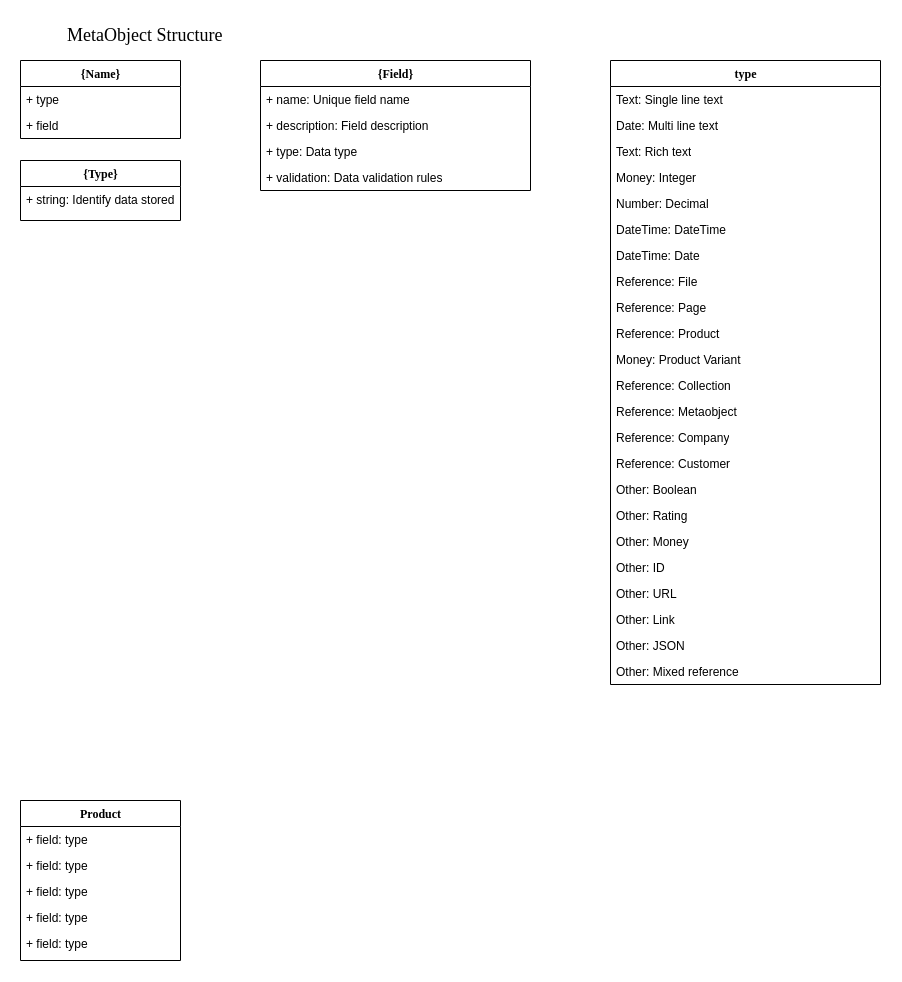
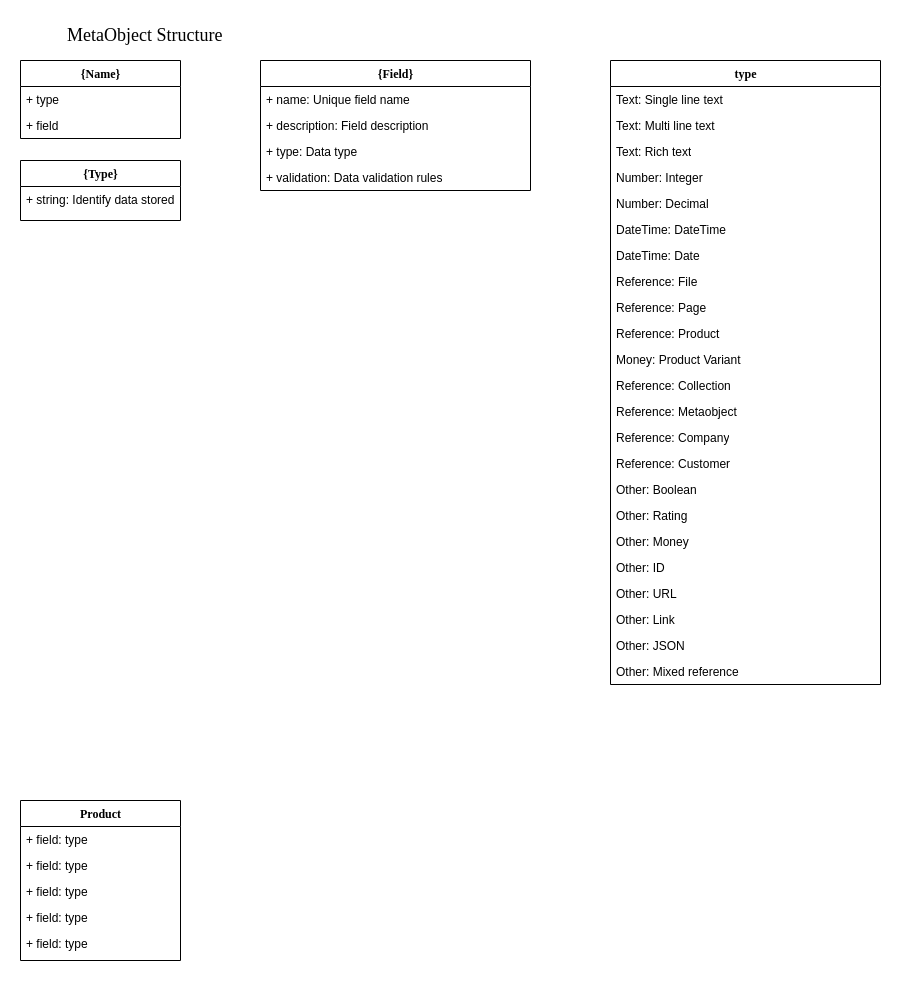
node "Date: Multi line text": label "Date: Multi line text" -> "Text: Multi line text"
node "Money: Integer": label "Money: Integer" -> "Number: Integer"
